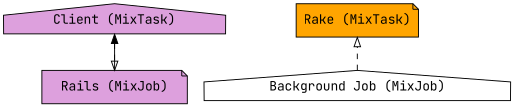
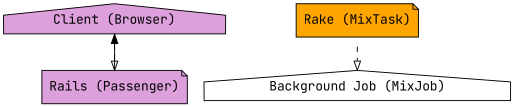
node "Client (MixTask)": label "Client (MixTask)" -> "Client (Browser)"
edge "Background Job (MixJob)" -> "Rake (MixTask)": reversed
node "Rails (MixJob)": label "Rails (MixJob)" -> "Rails (Passenger)"
